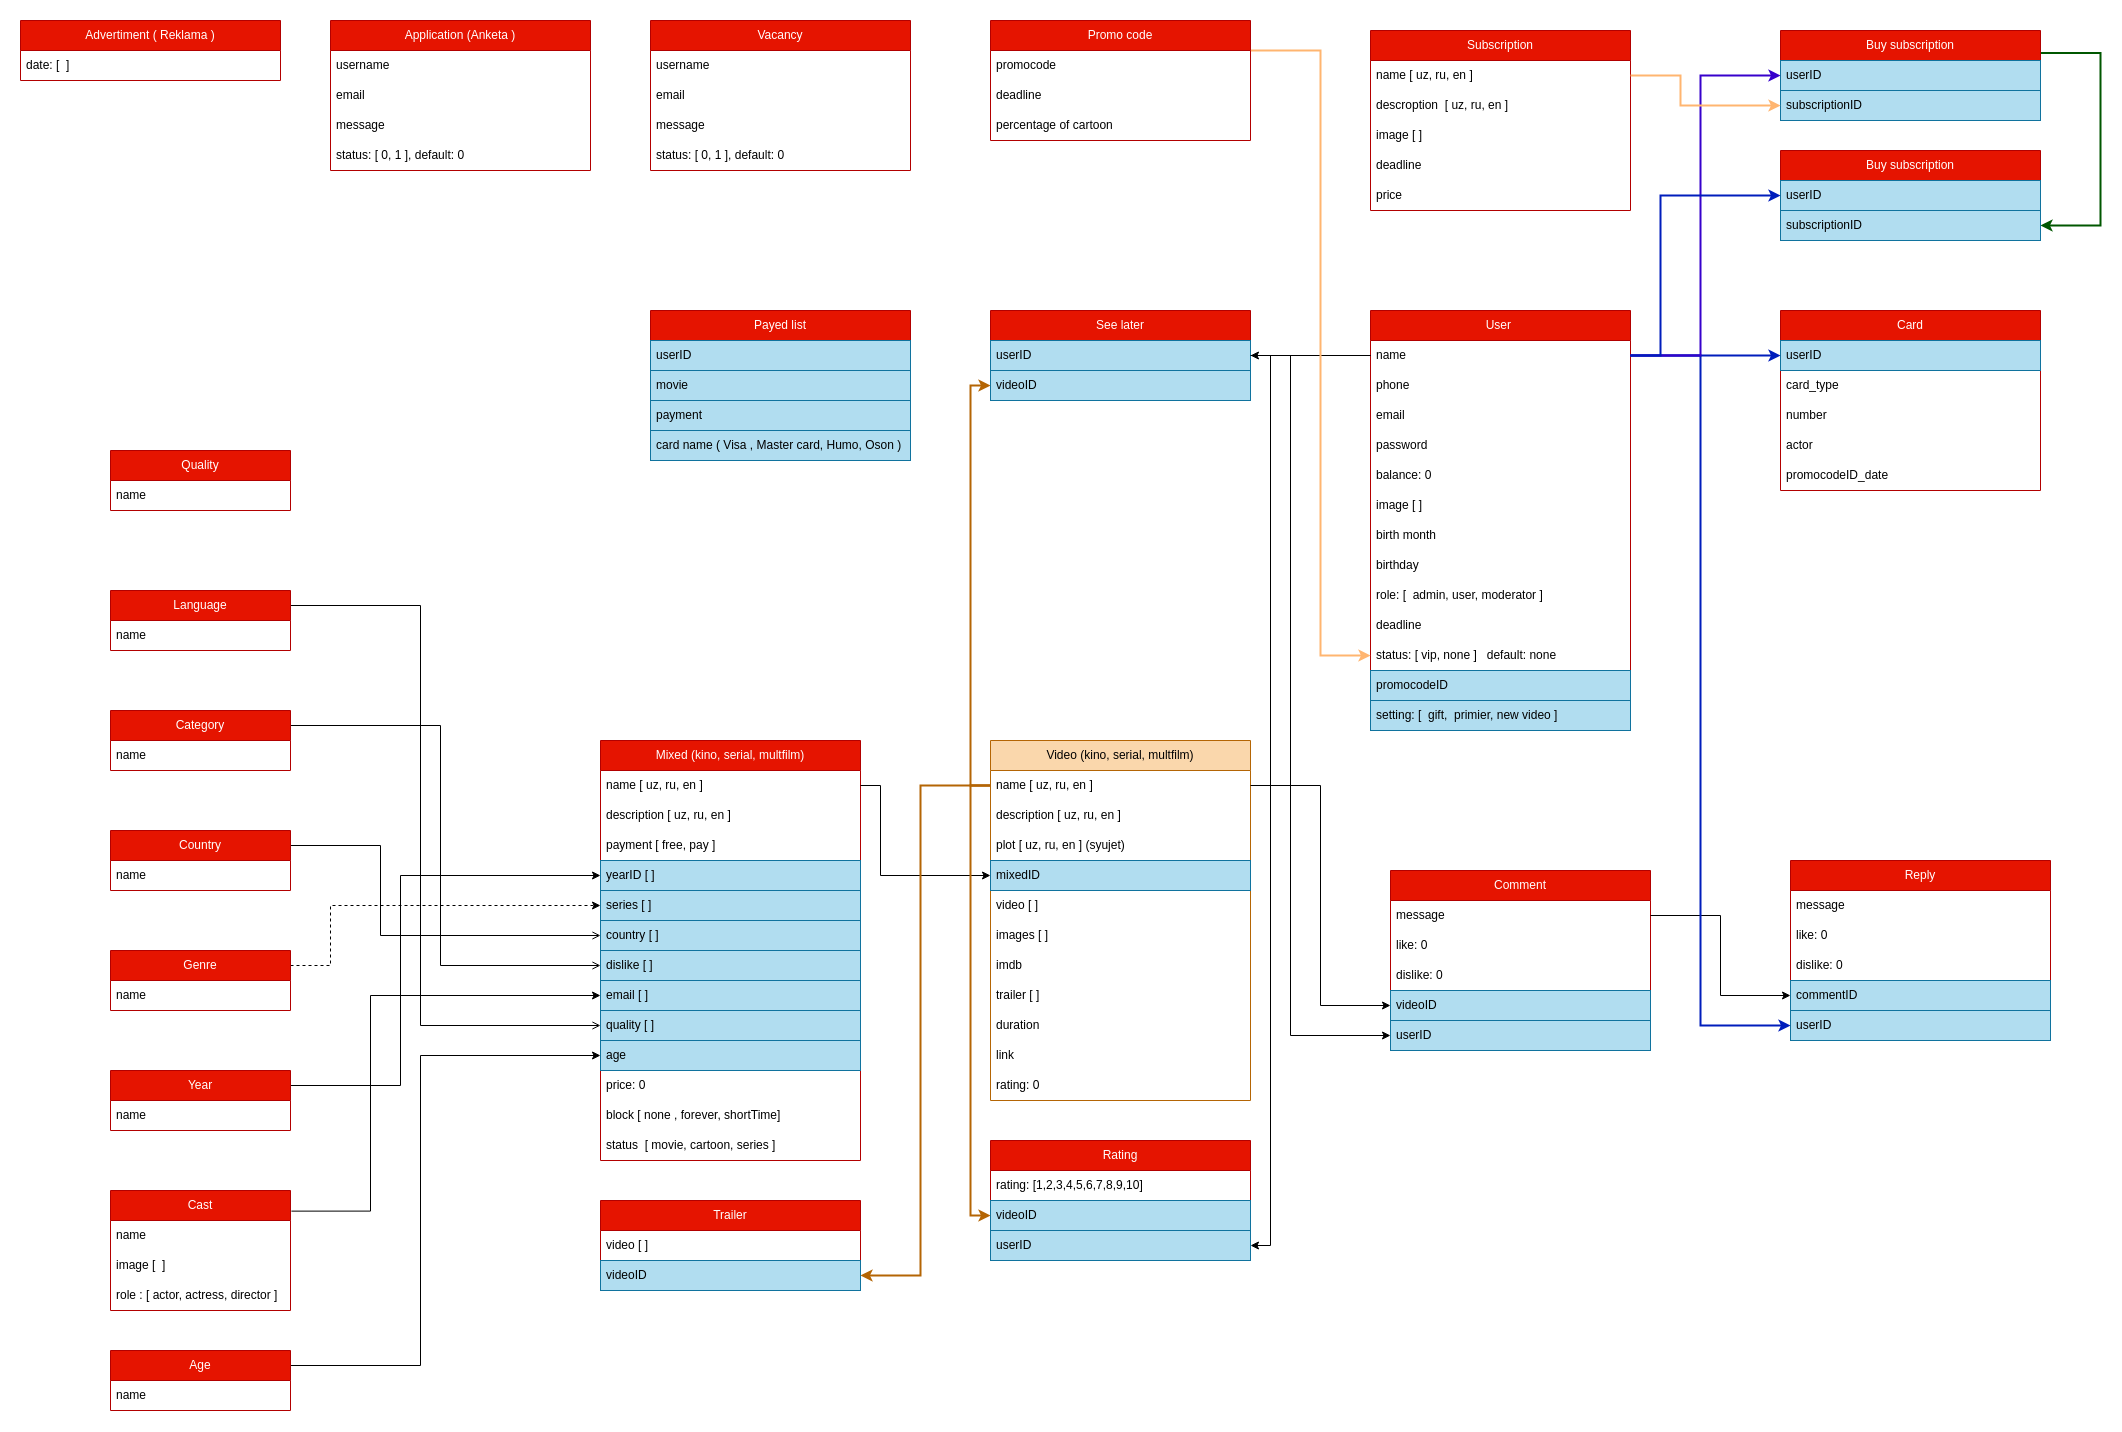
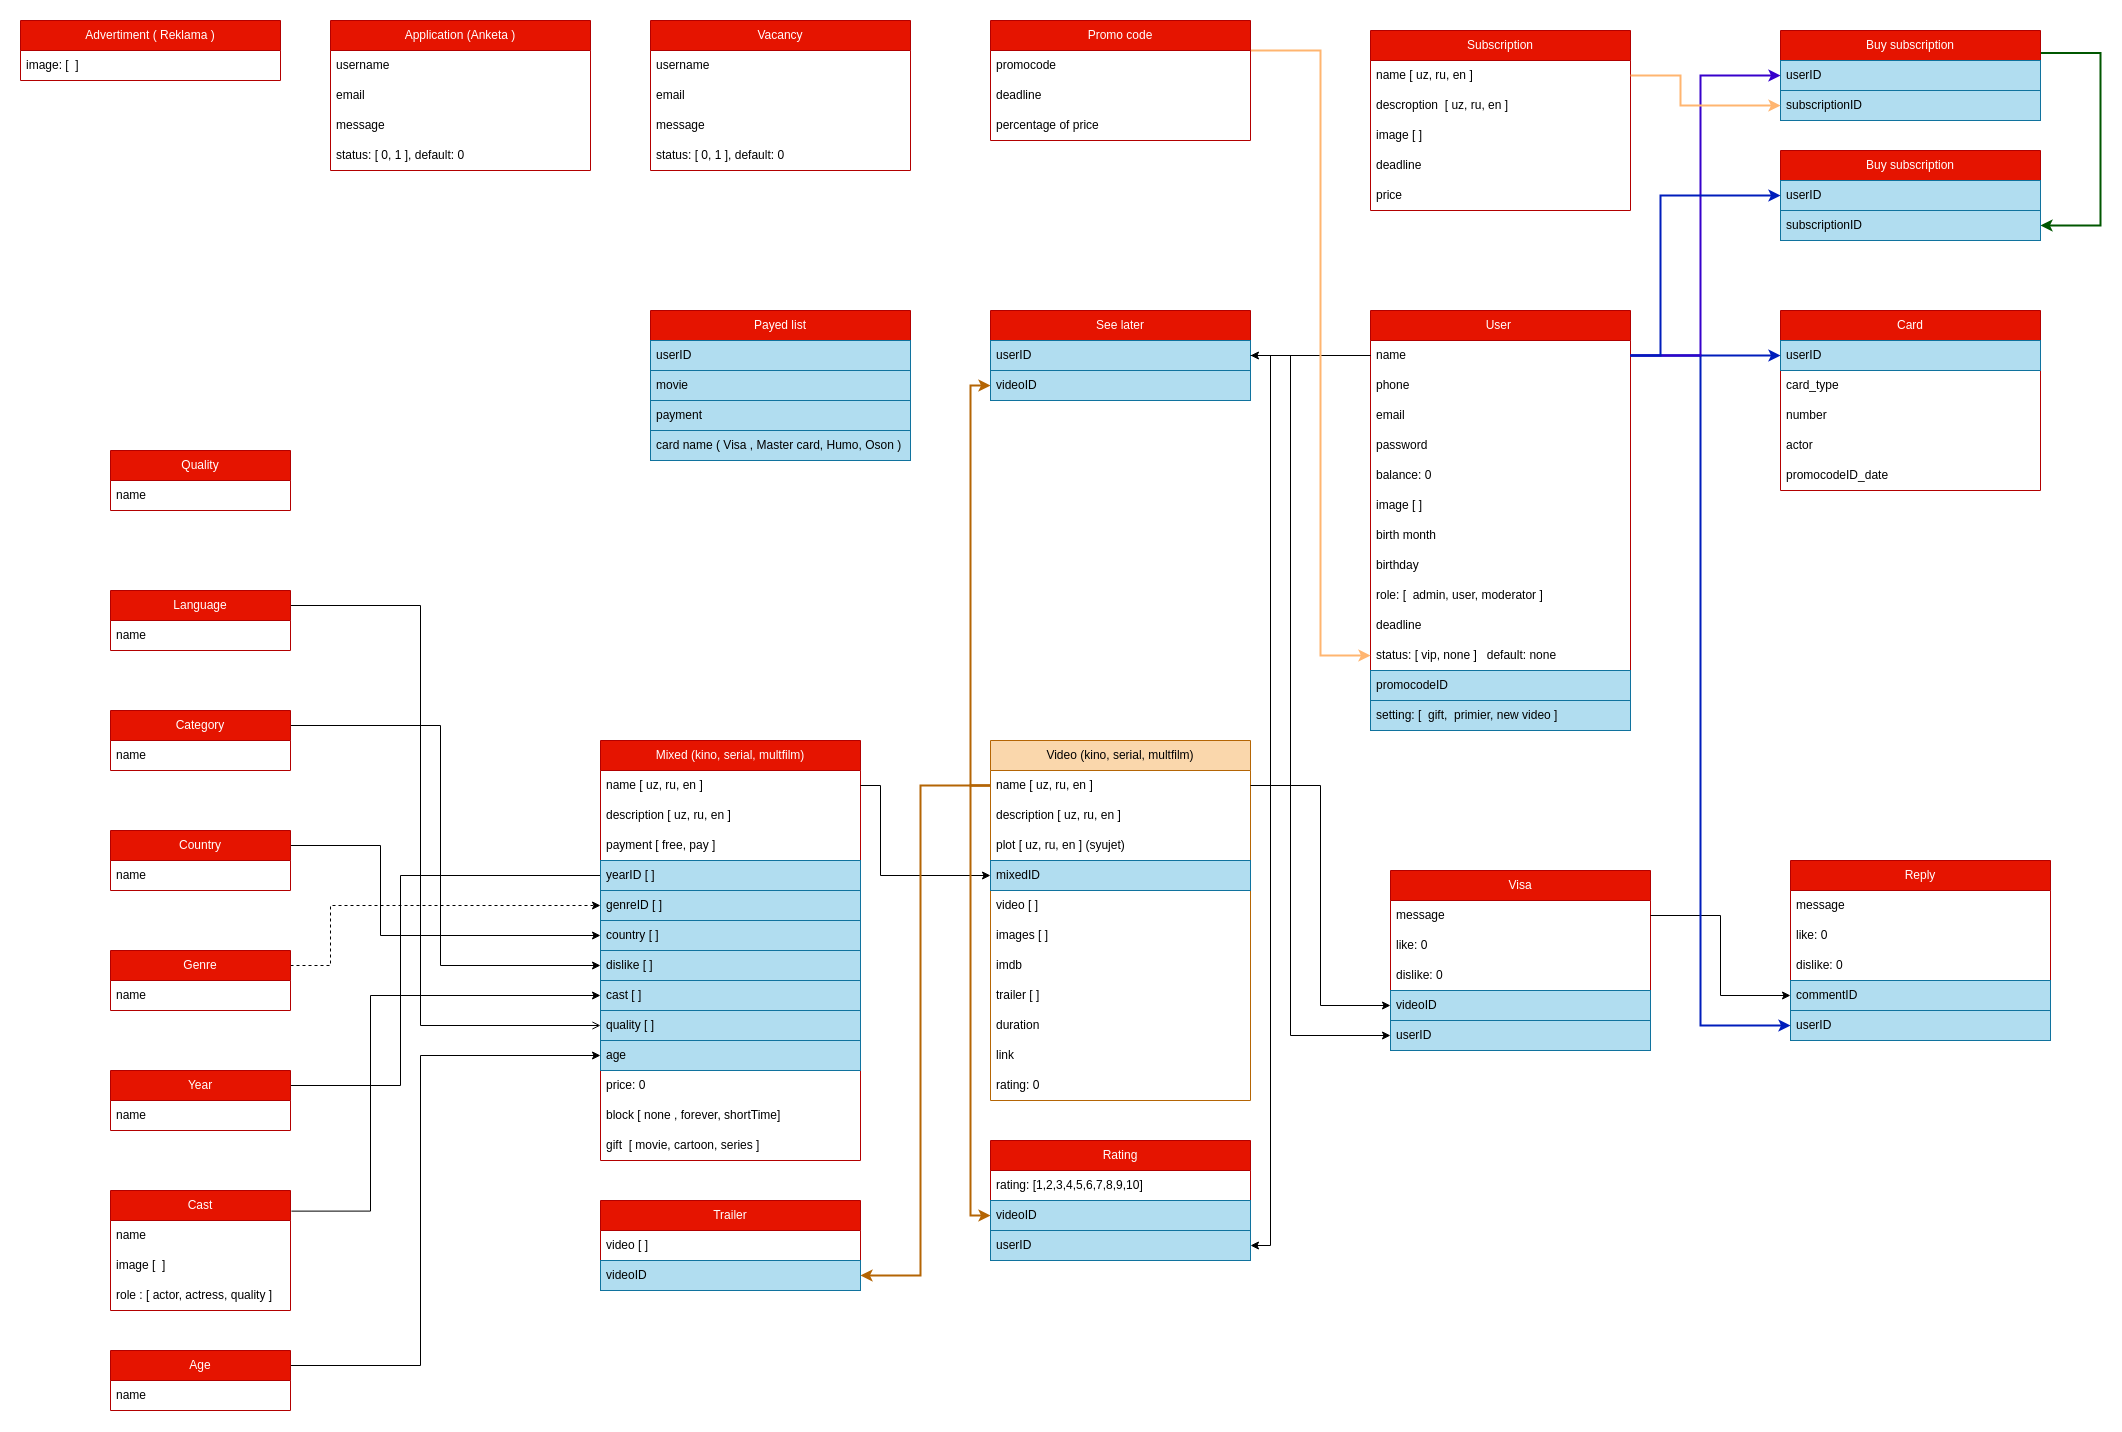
node "date: [ ]": label "date: [ ]" -> "image: [ ]"
node "percentage of cartoon": label "percentage of cartoon" -> "percentage of price"
edge "Year" -> "yearID [ ]": arrowhead classic -> none
node "Comment": label "Comment" -> "Visa"
node "series [ ]": label "series [ ]" -> "genreID [ ]"
edge "Country" -> "country [ ]": arrowhead open -> classic
edge "Category" -> "dislike [ ]": arrowhead open -> classic
node "email [ ]": label "email [ ]" -> "cast [ ]"
node "status [ movie, cartoon, series ]": label "status [ movie, cartoon, series ]" -> "gift [ movie, cartoon, series ]"
node "role : [ actor, actress, director ]": label "role : [ actor, actress, director ]" -> "role : [ actor, actress, quality ]"
